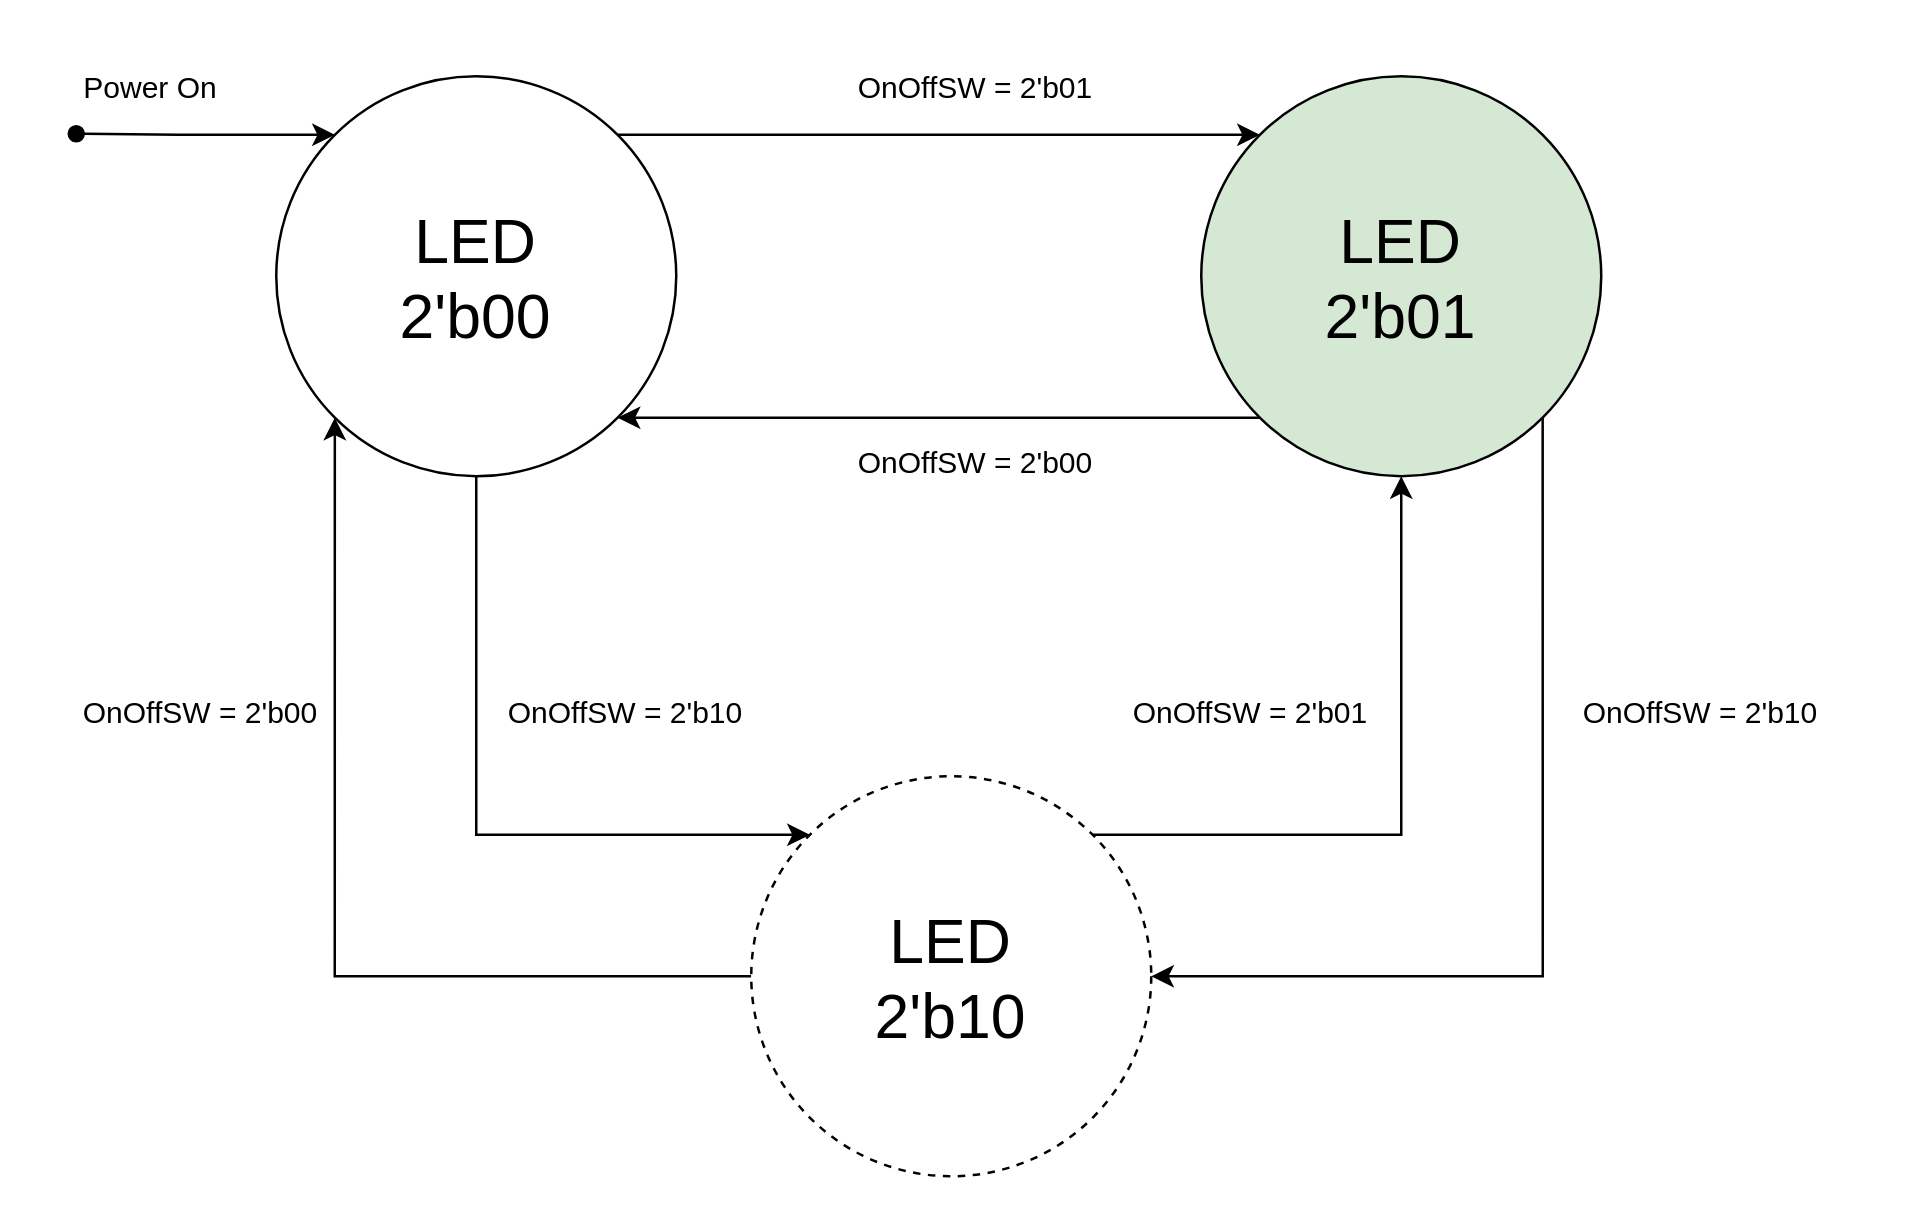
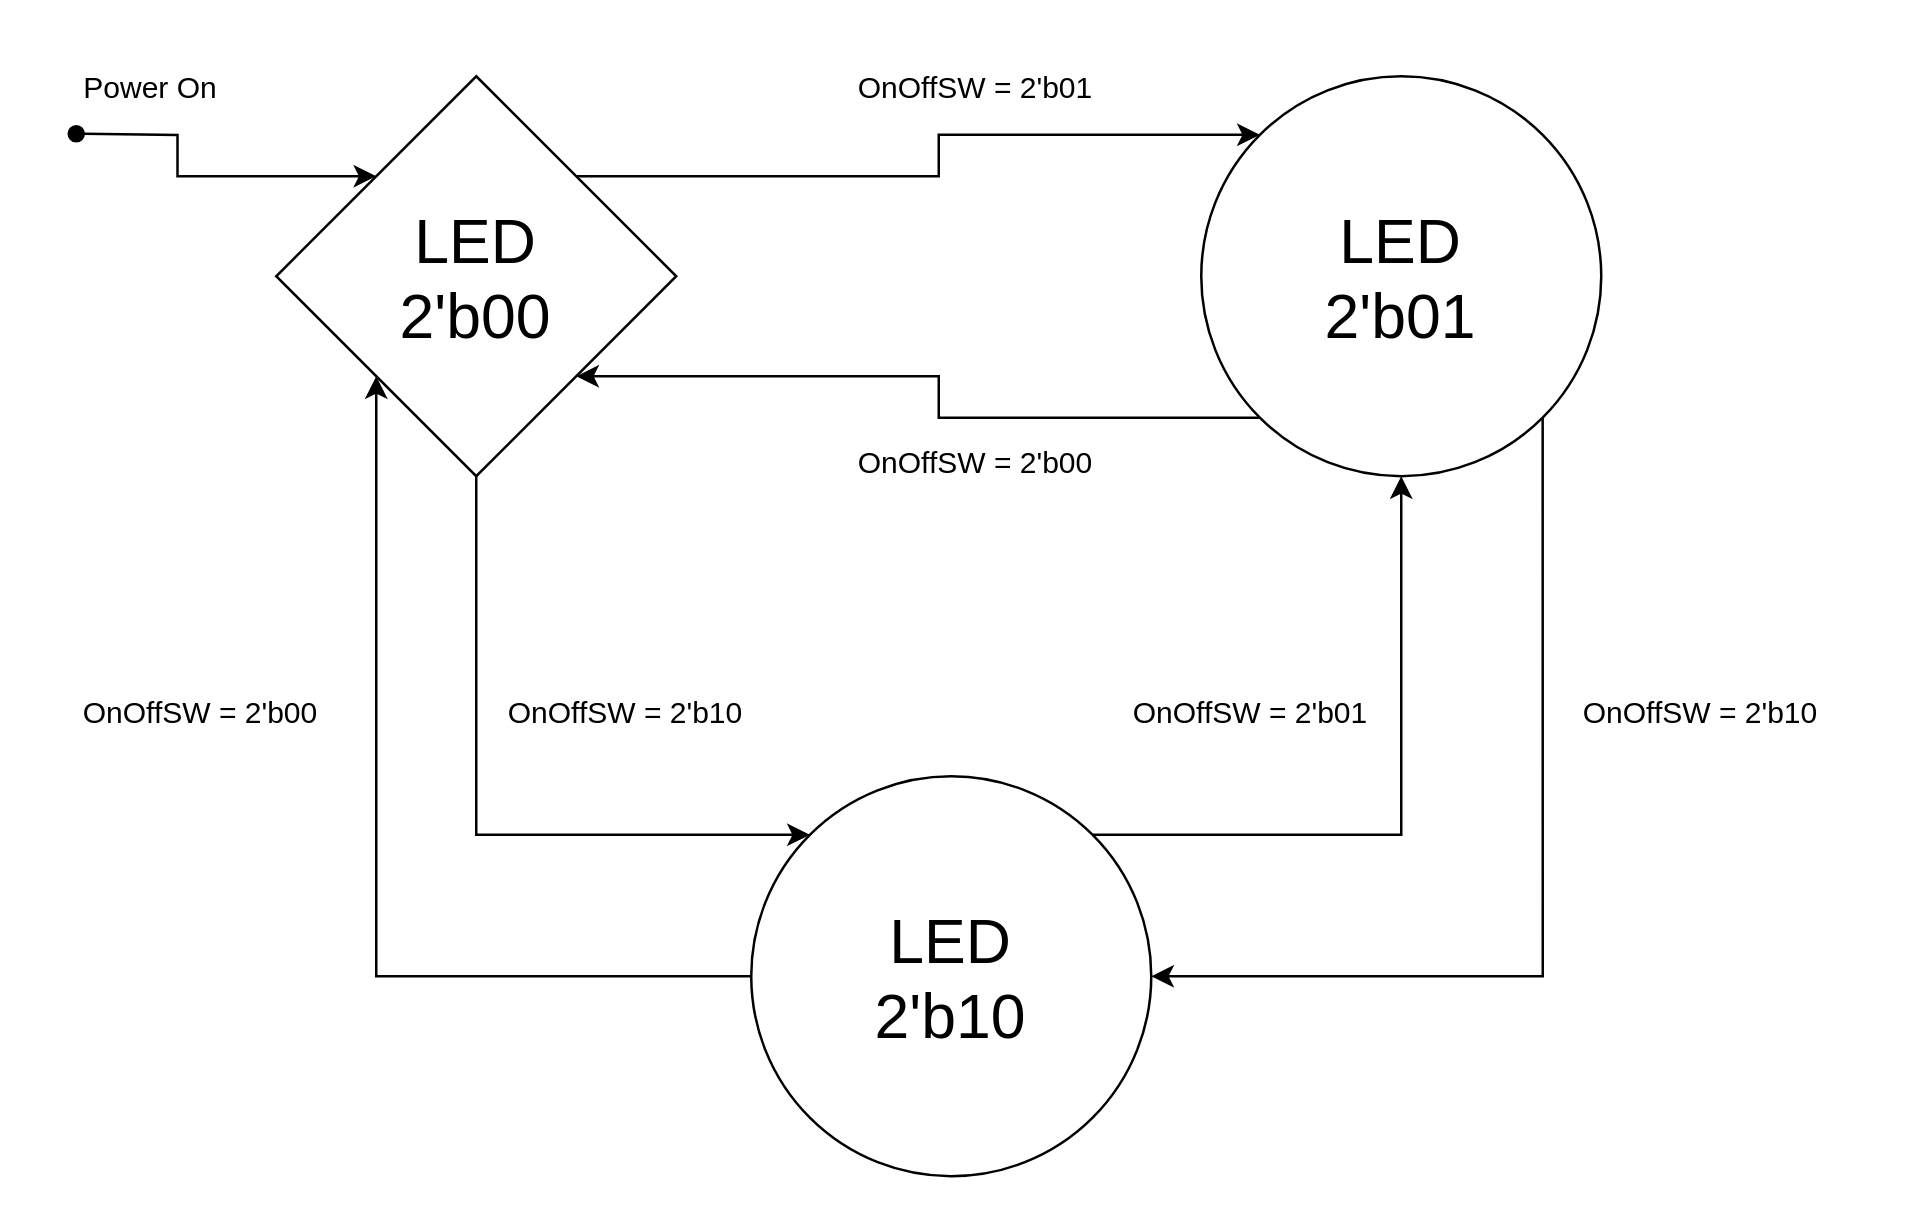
node "LED 2'b00": shape ellipse -> diamond
node "LED 2'b01": fillcolor #d5e8d4 -> #ffffff
node "LED 2'b10": style dashed -> solid
